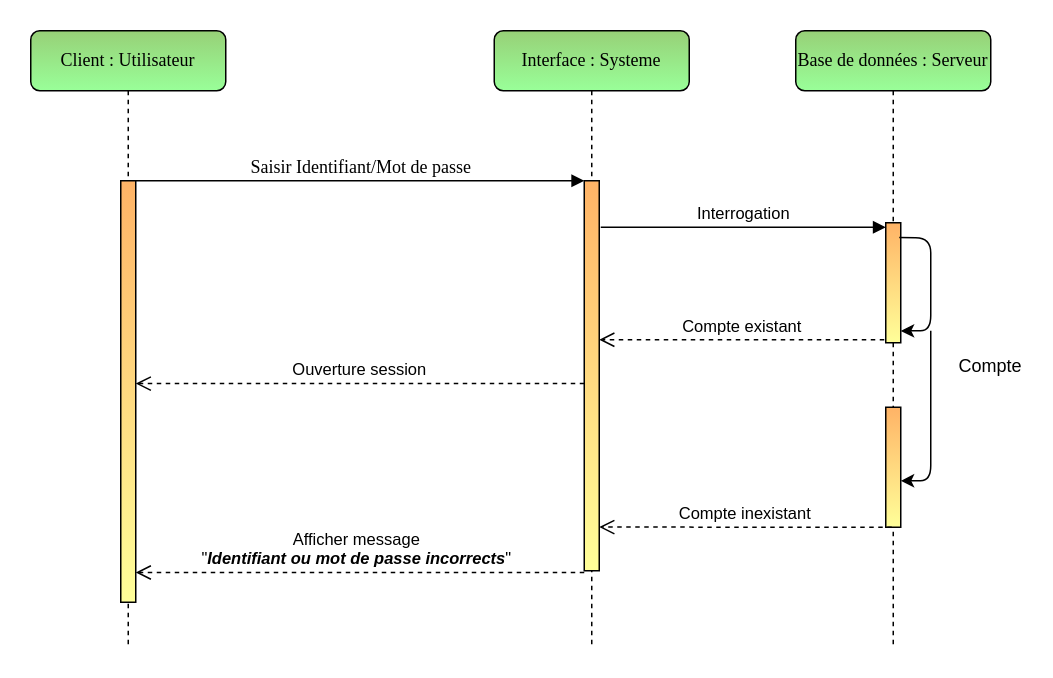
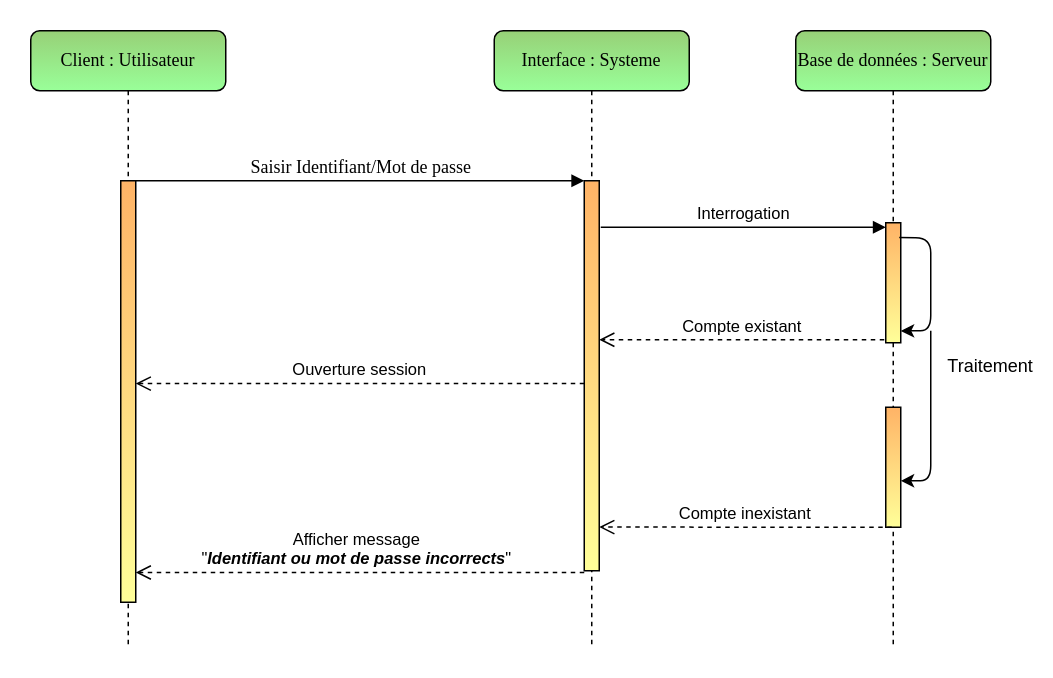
node "Compte": label "Compte" -> "Traitement"
